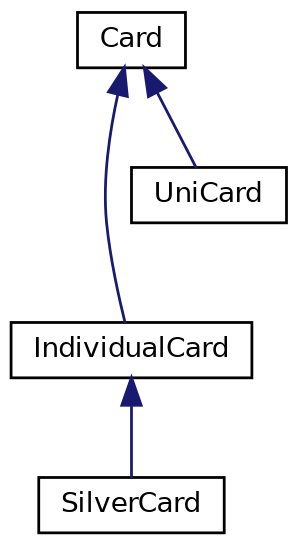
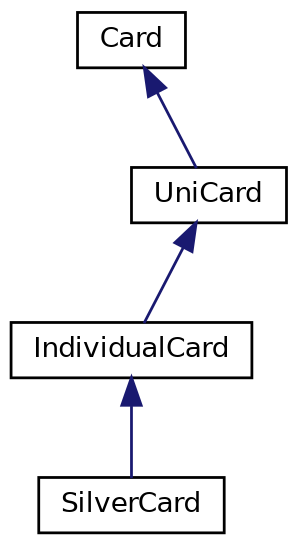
edge "IndividualCard" -> "Card": now "IndividualCard" -> "UniCard"
